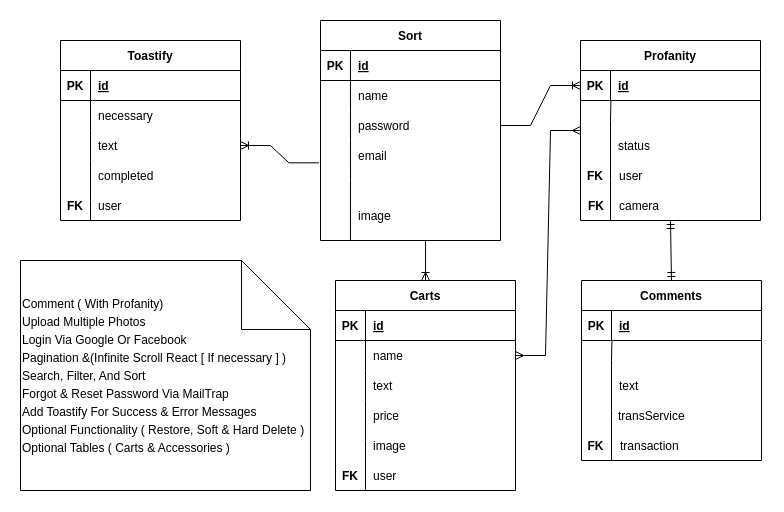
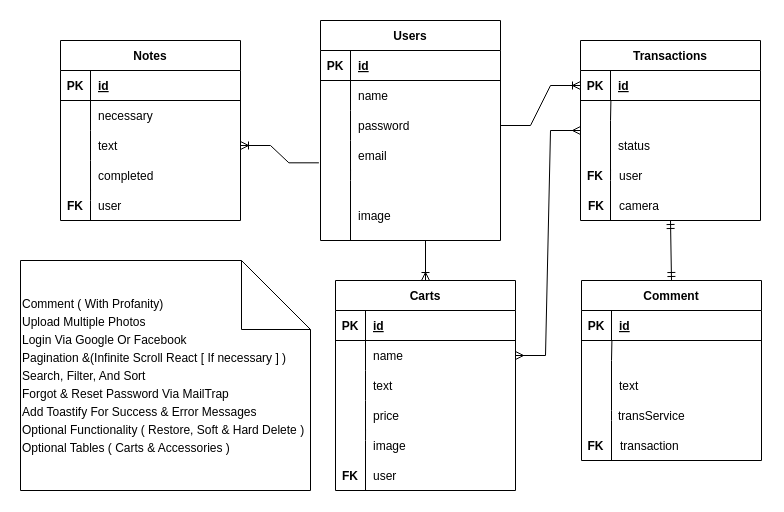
node "Sort": label "Sort" -> "Users"
node "Toastify": label "Toastify" -> "Notes"
node "Profanity": label "Profanity" -> "Transactions"
node "Comments": label "Comments" -> "Comment"
